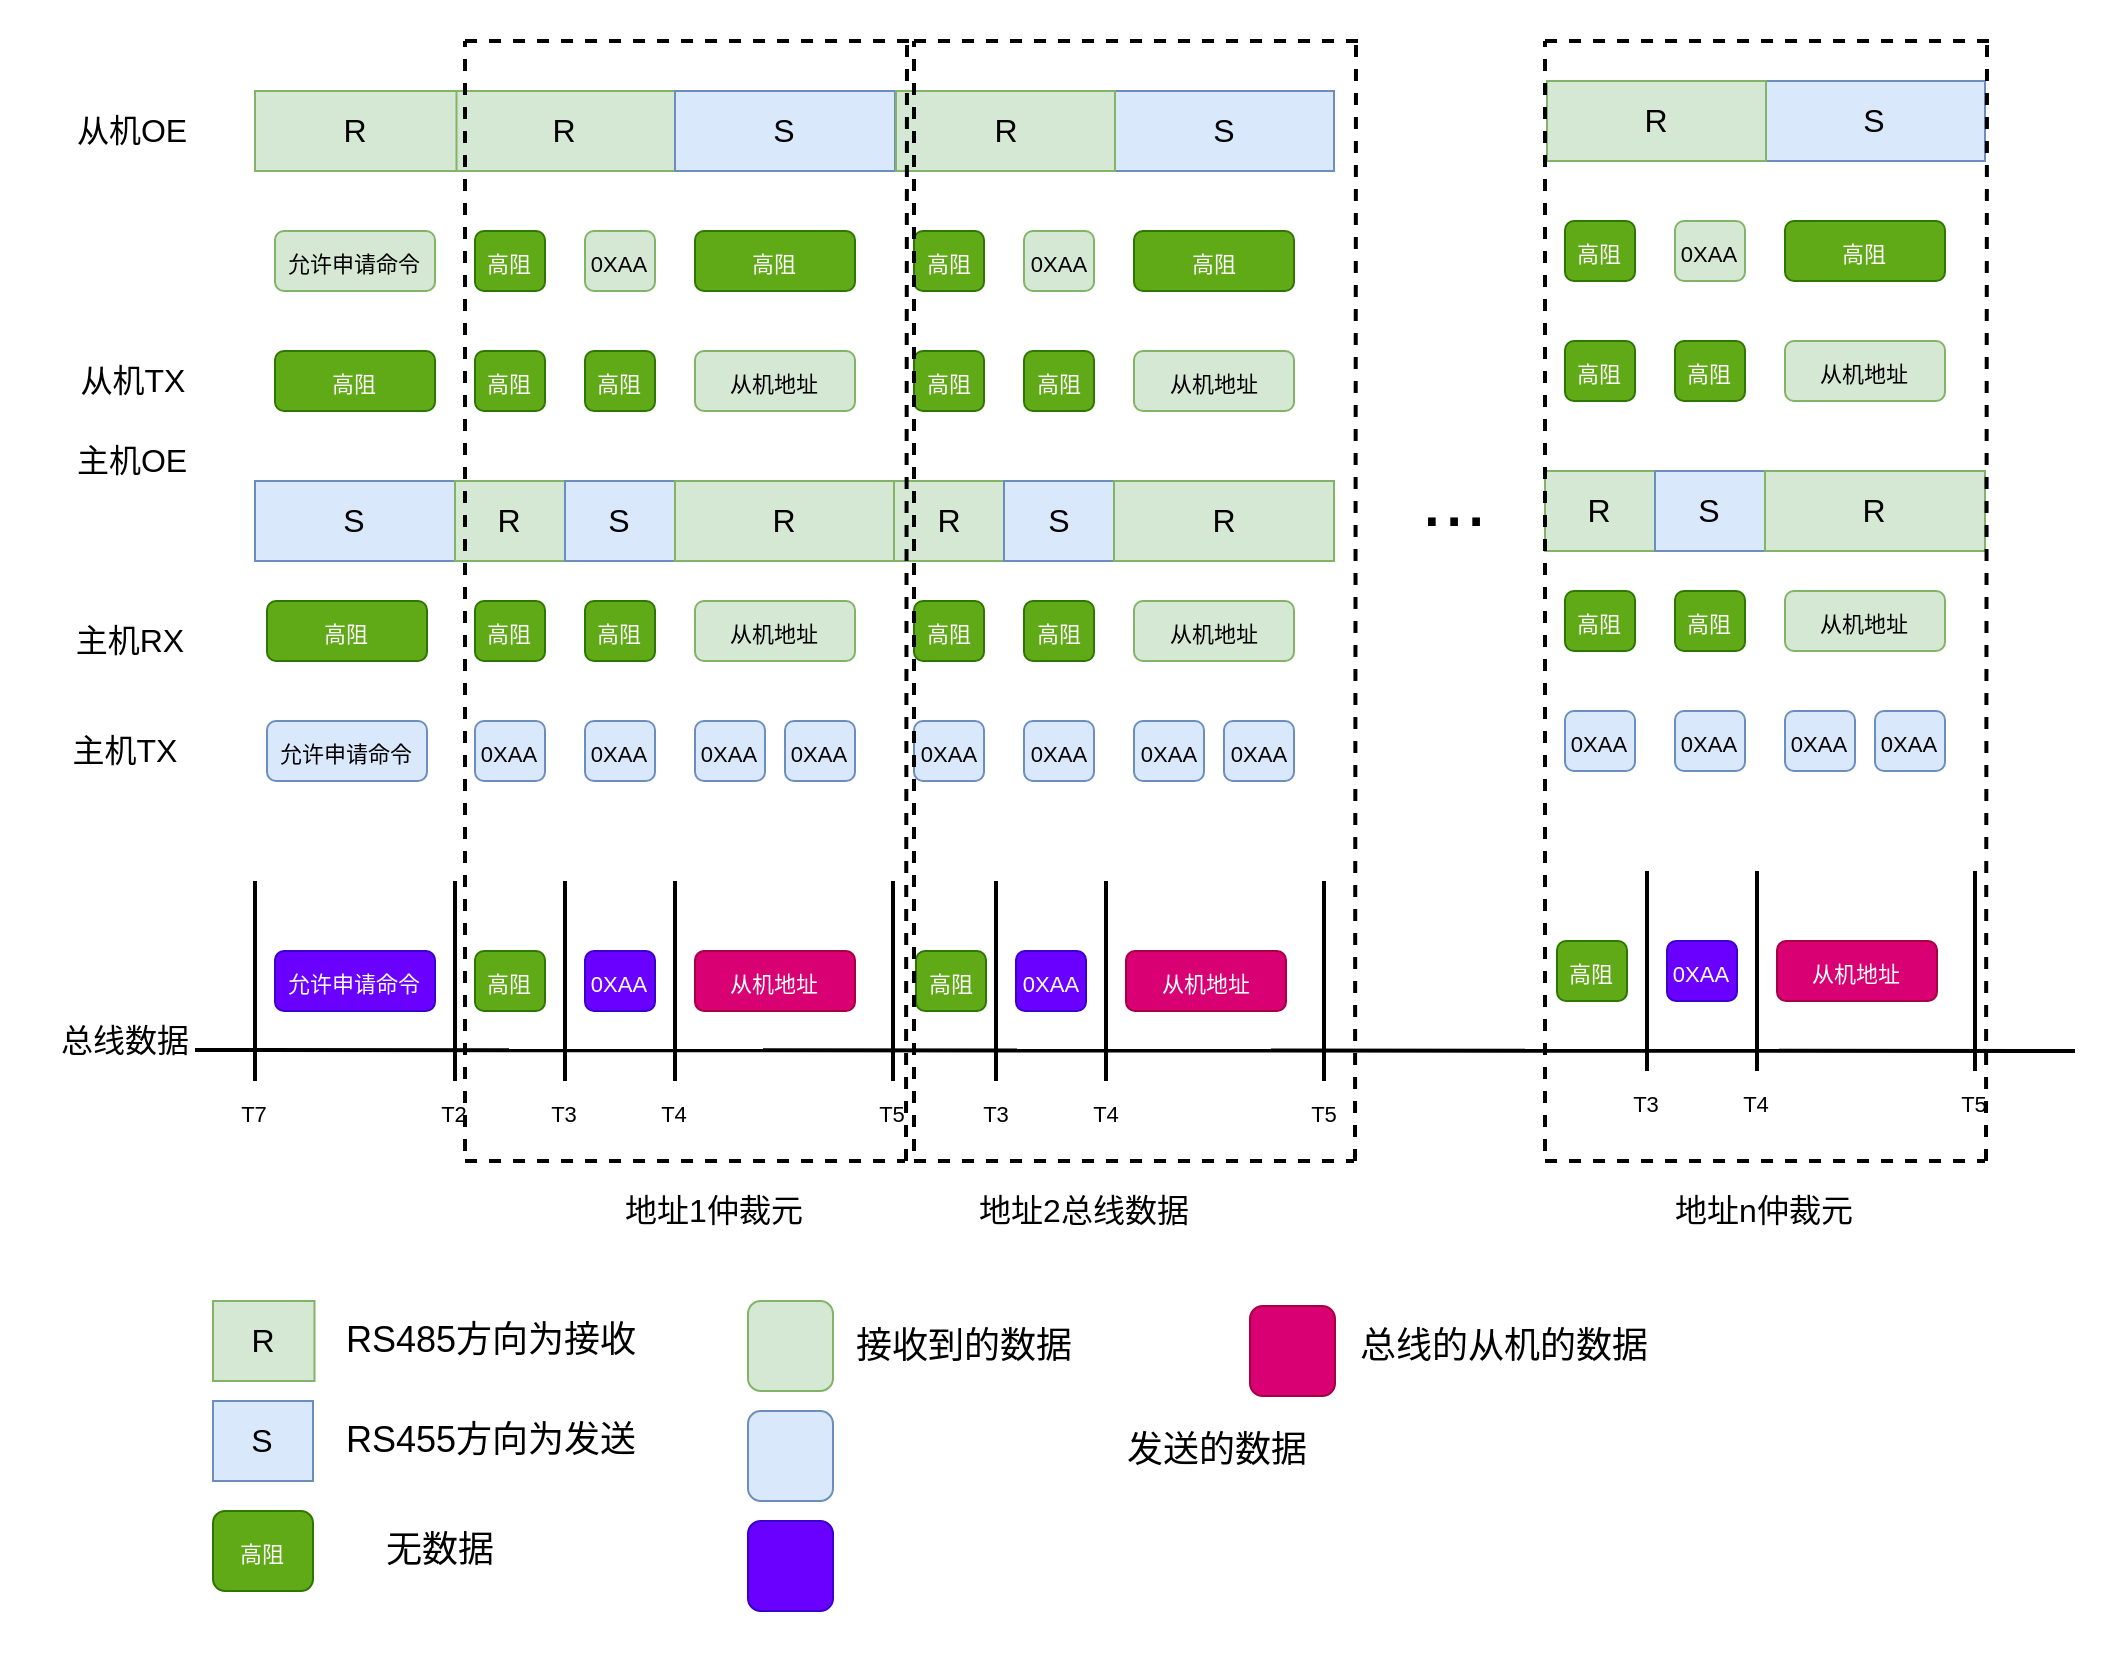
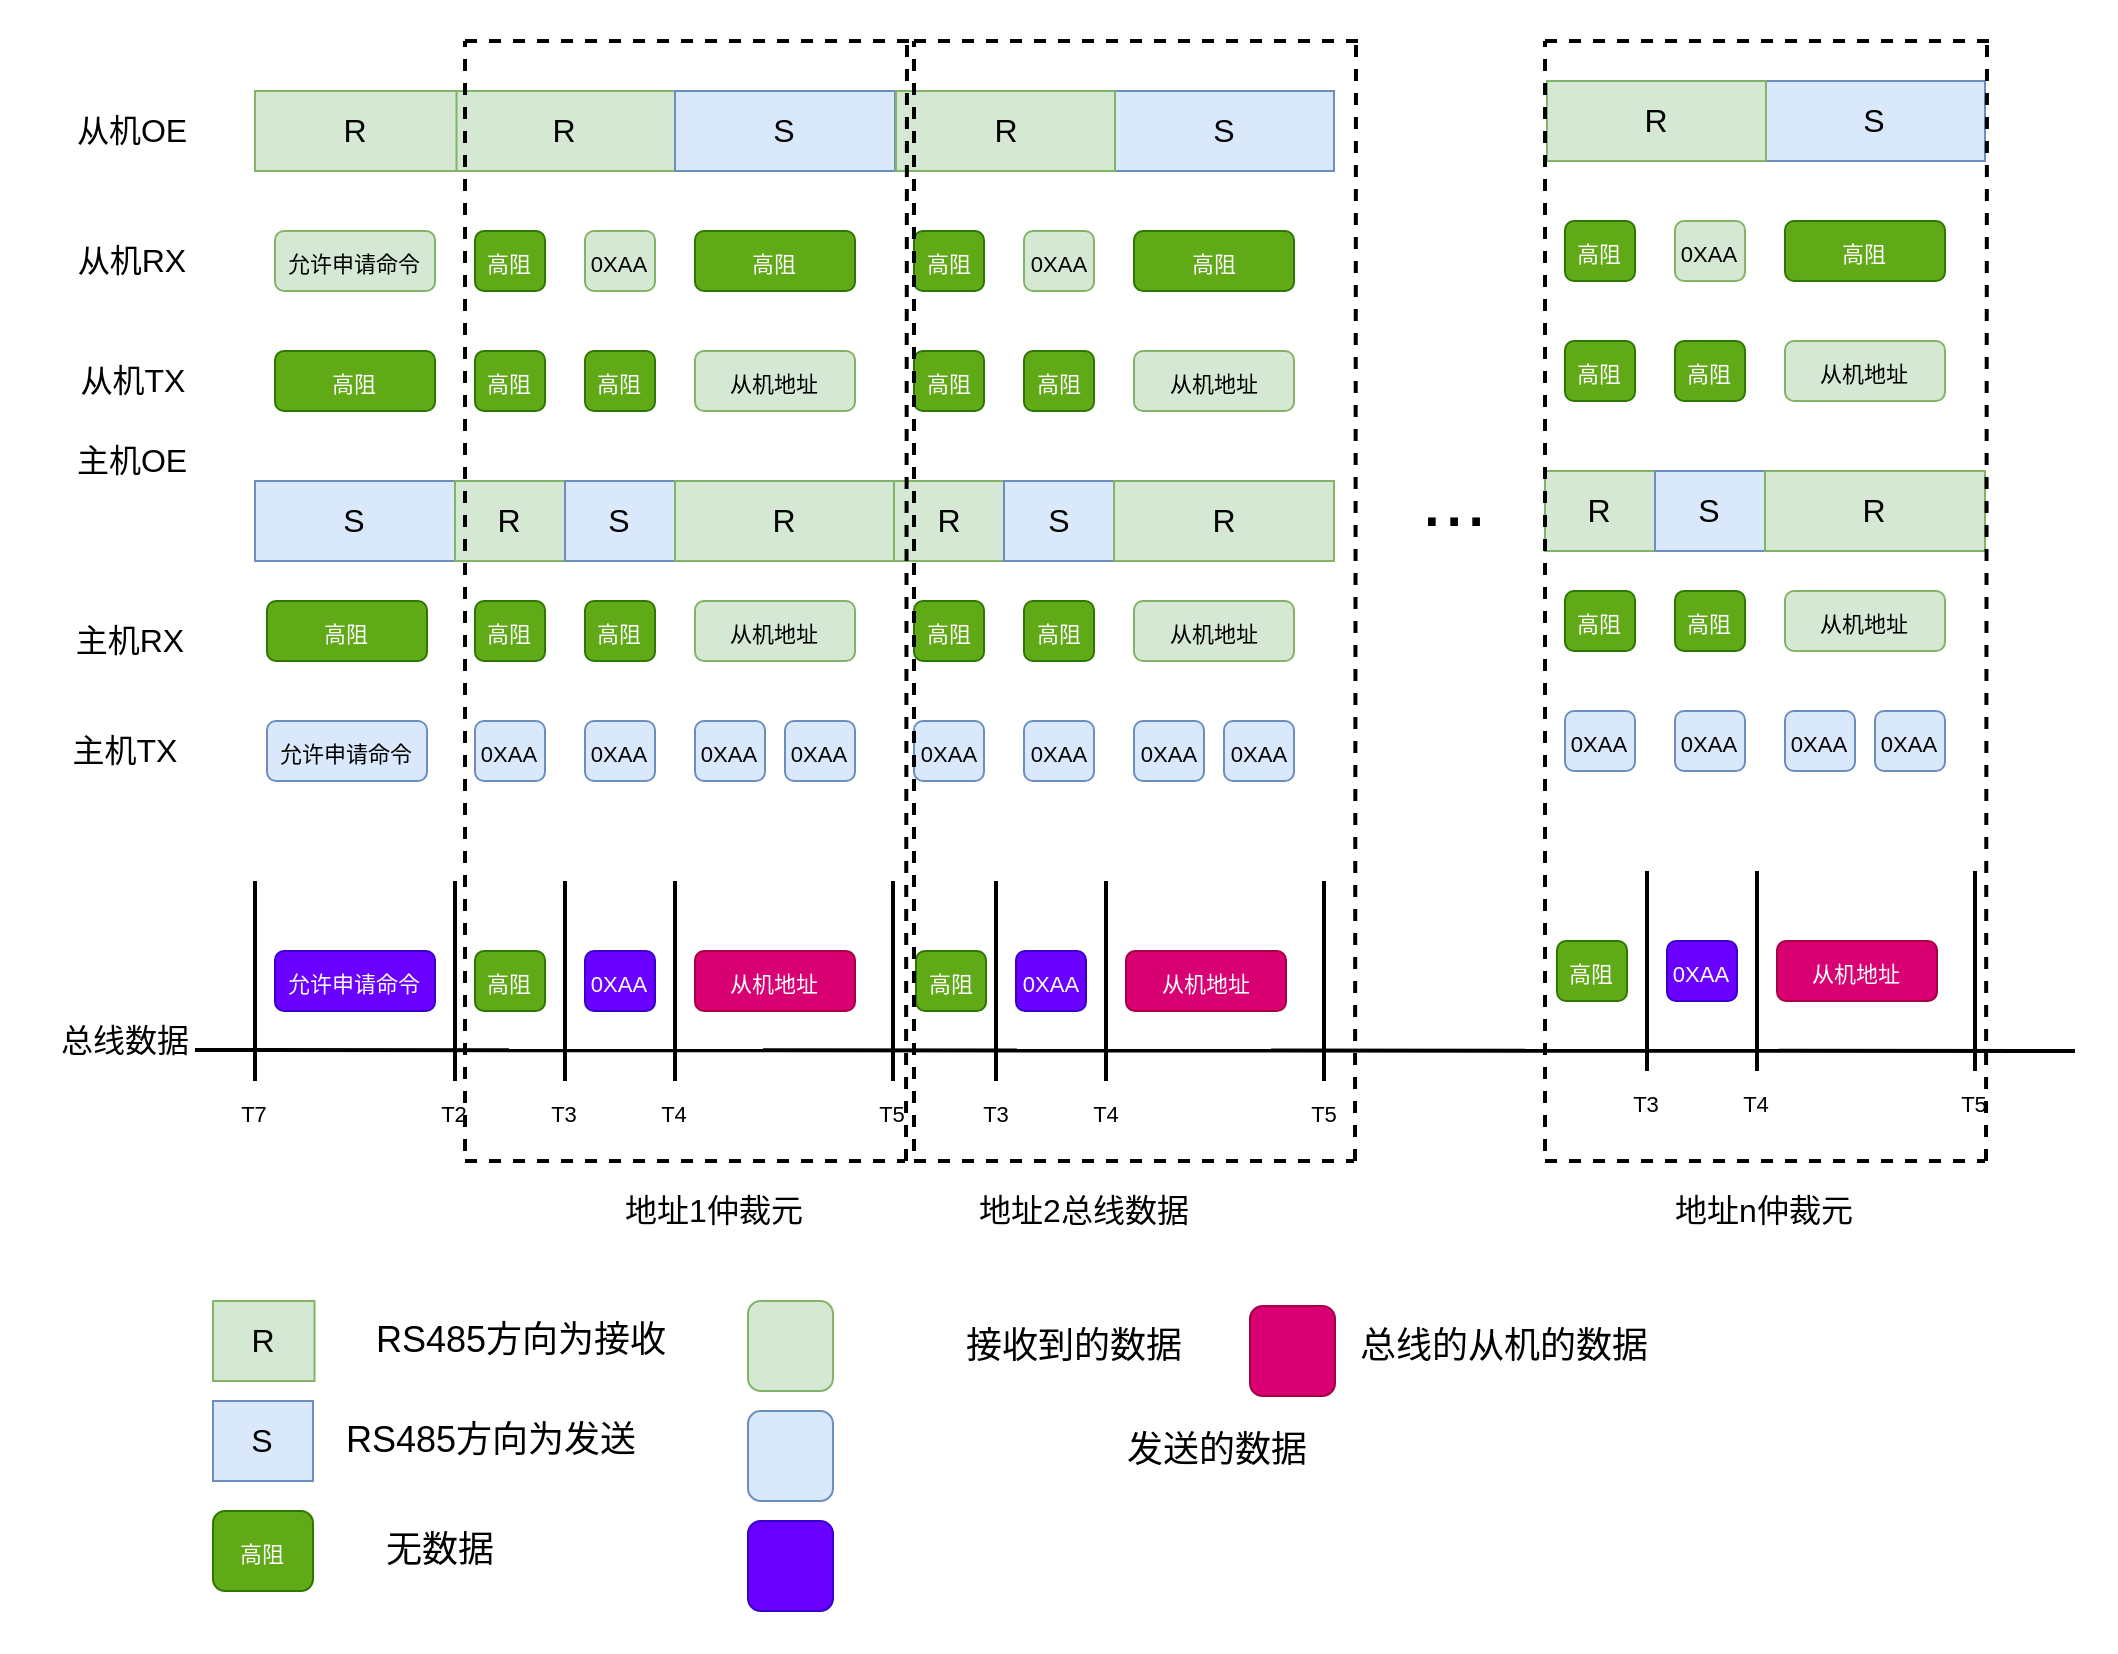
node "从机RX": added
node "RS485方向为接收": moved (492, 1341) -> (522, 1341)
node "接收到的数据": moved (964, 1346) -> (1074, 1346)
node "RS455方向为发送": label "RS455方向为发送" -> "RS485方向为发送"
